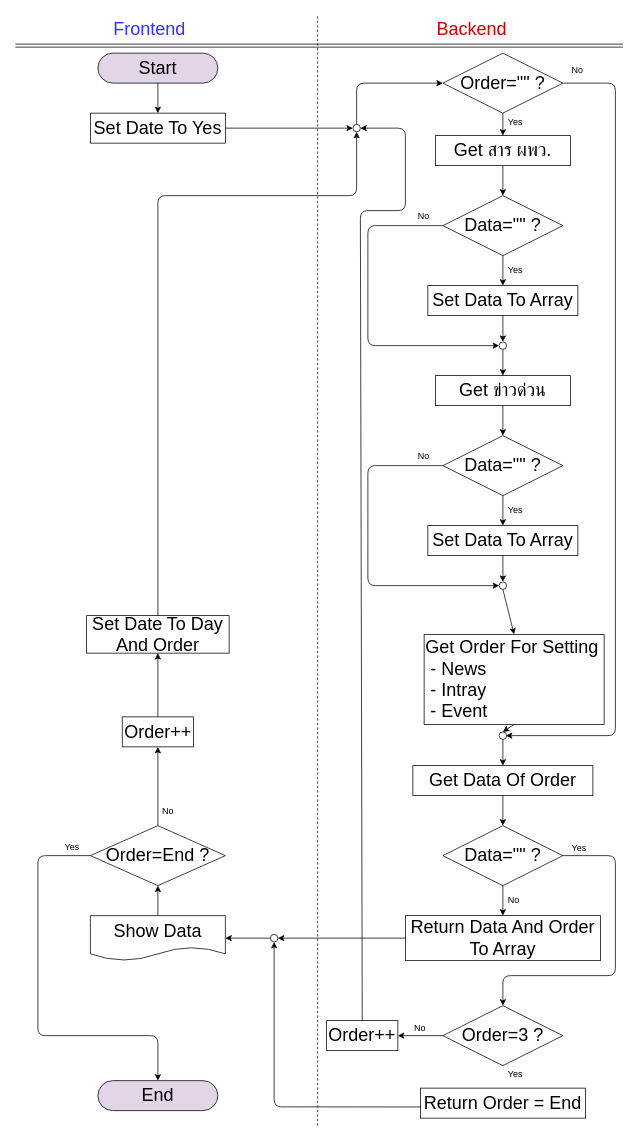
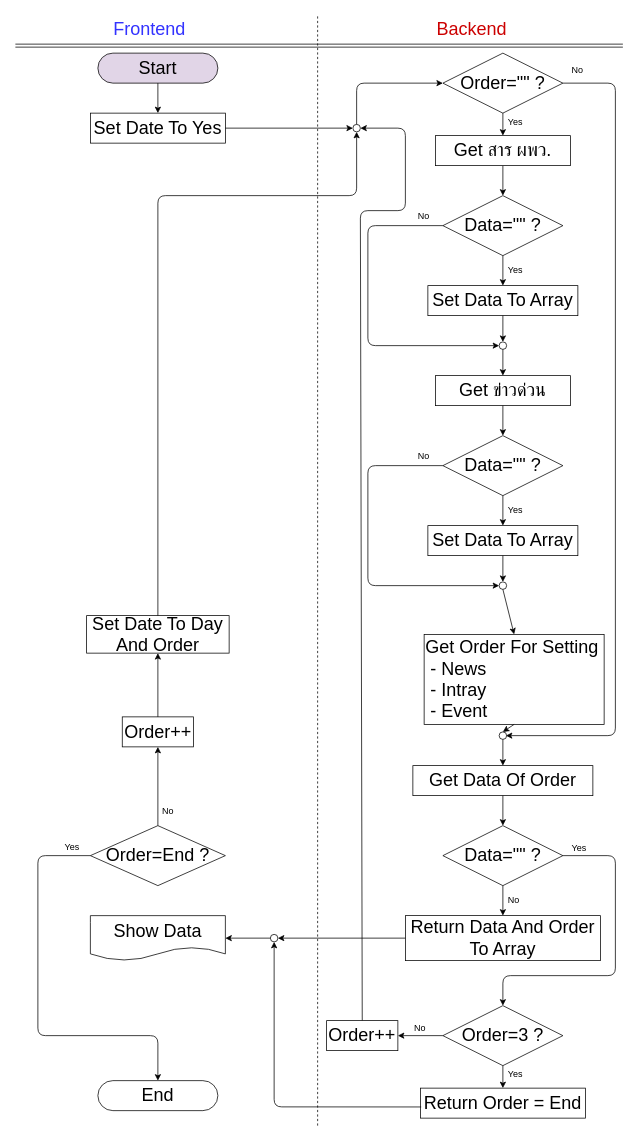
edge "Show Data" -> "Order=End ?": removed
edge "Order=3 ?" -> "Return Order = End": added
node "End": fillcolor #e1d5e7 -> #ffffff
